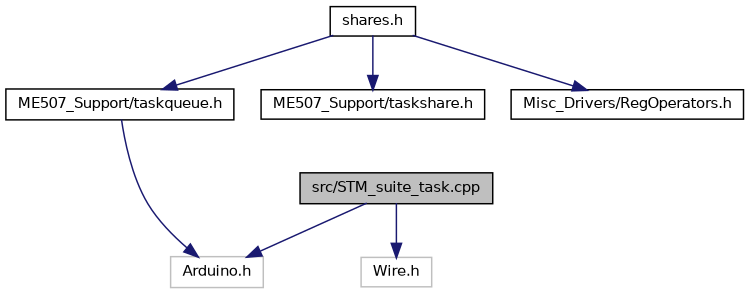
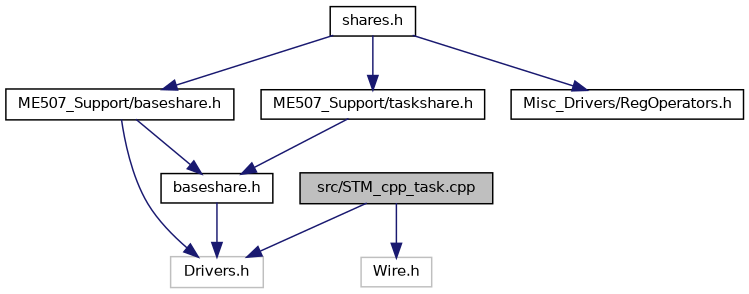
node "ME507_Support/taskqueue.h": label "ME507_Support/taskqueue.h" -> "ME507_Support/baseshare.h"
node "baseshare.h": added
node "src/STM_suite_task.cpp": label "src/STM_suite_task.cpp" -> "src/STM_cpp_task.cpp"
node "Arduino.h": label "Arduino.h" -> "Drivers.h"
